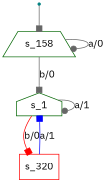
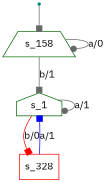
edge "s_158" -> "s_1": label "b/0" -> "b/1"
node "s_320": label "s_320" -> "s_328"
